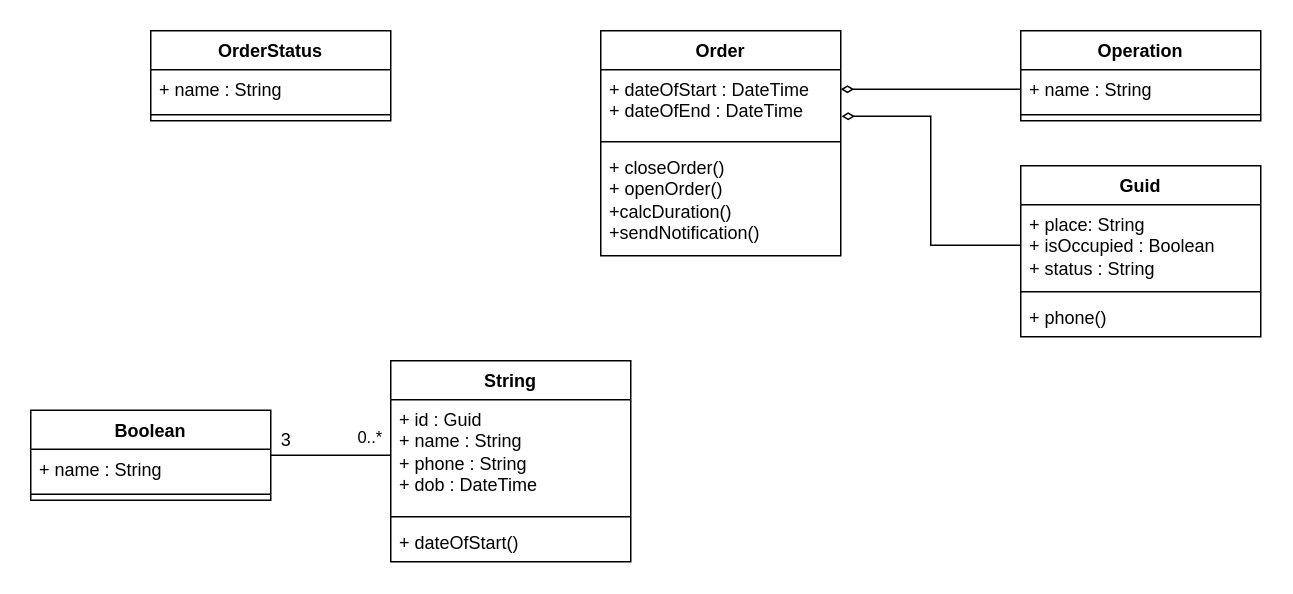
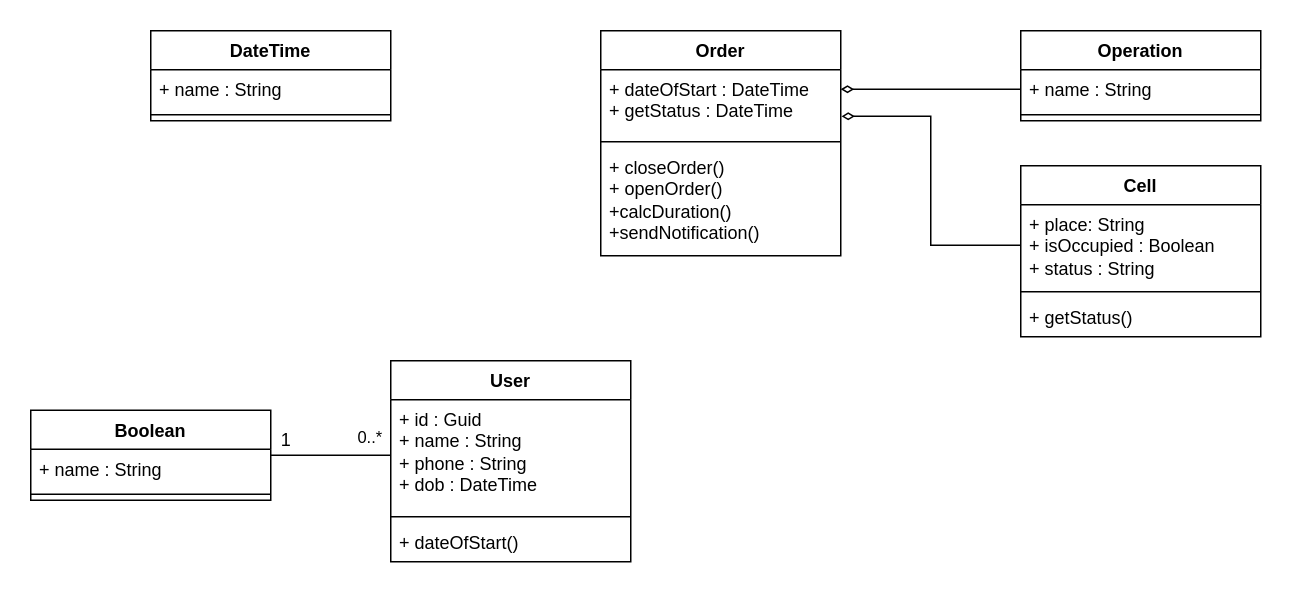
node "OrderStatus": label "OrderStatus" -> "DateTime"
node "+ dateOfStart : DateTime + dateOfEnd : DateTime": label "+ dateOfStart : DateTime + dateOfEnd : DateTime" -> "+ dateOfStart : DateTime + getStatus : DateTime"
node "Guid": label "Guid" -> "Cell"
node "+ phone()": label "+ phone()" -> "+ getStatus()"
node "String": label "String" -> "User"
node "3": label "3" -> "1"
